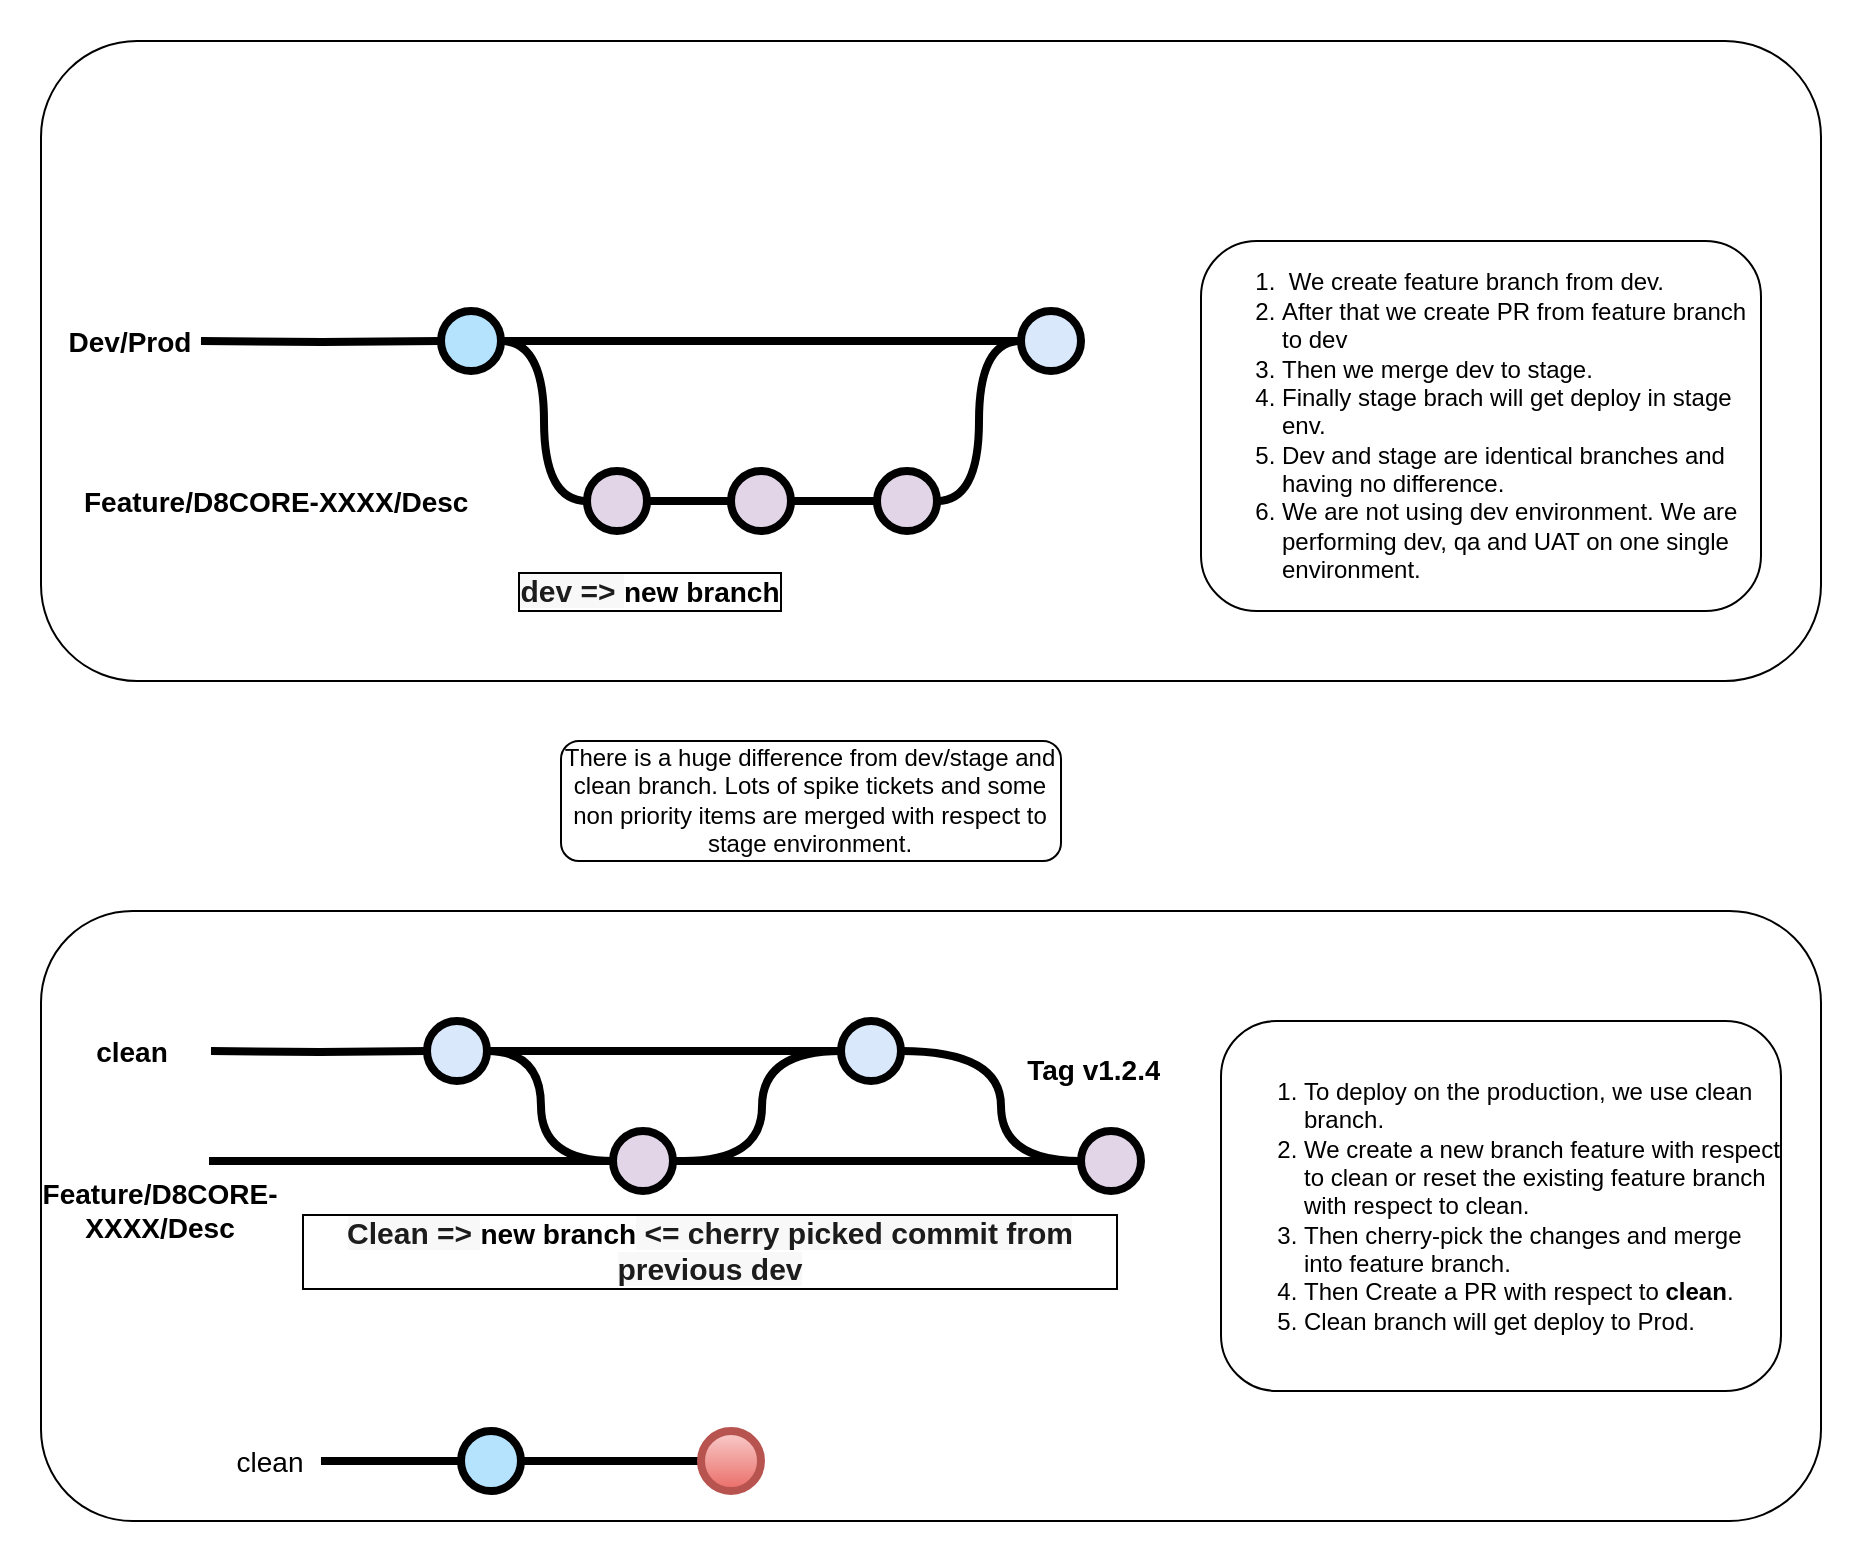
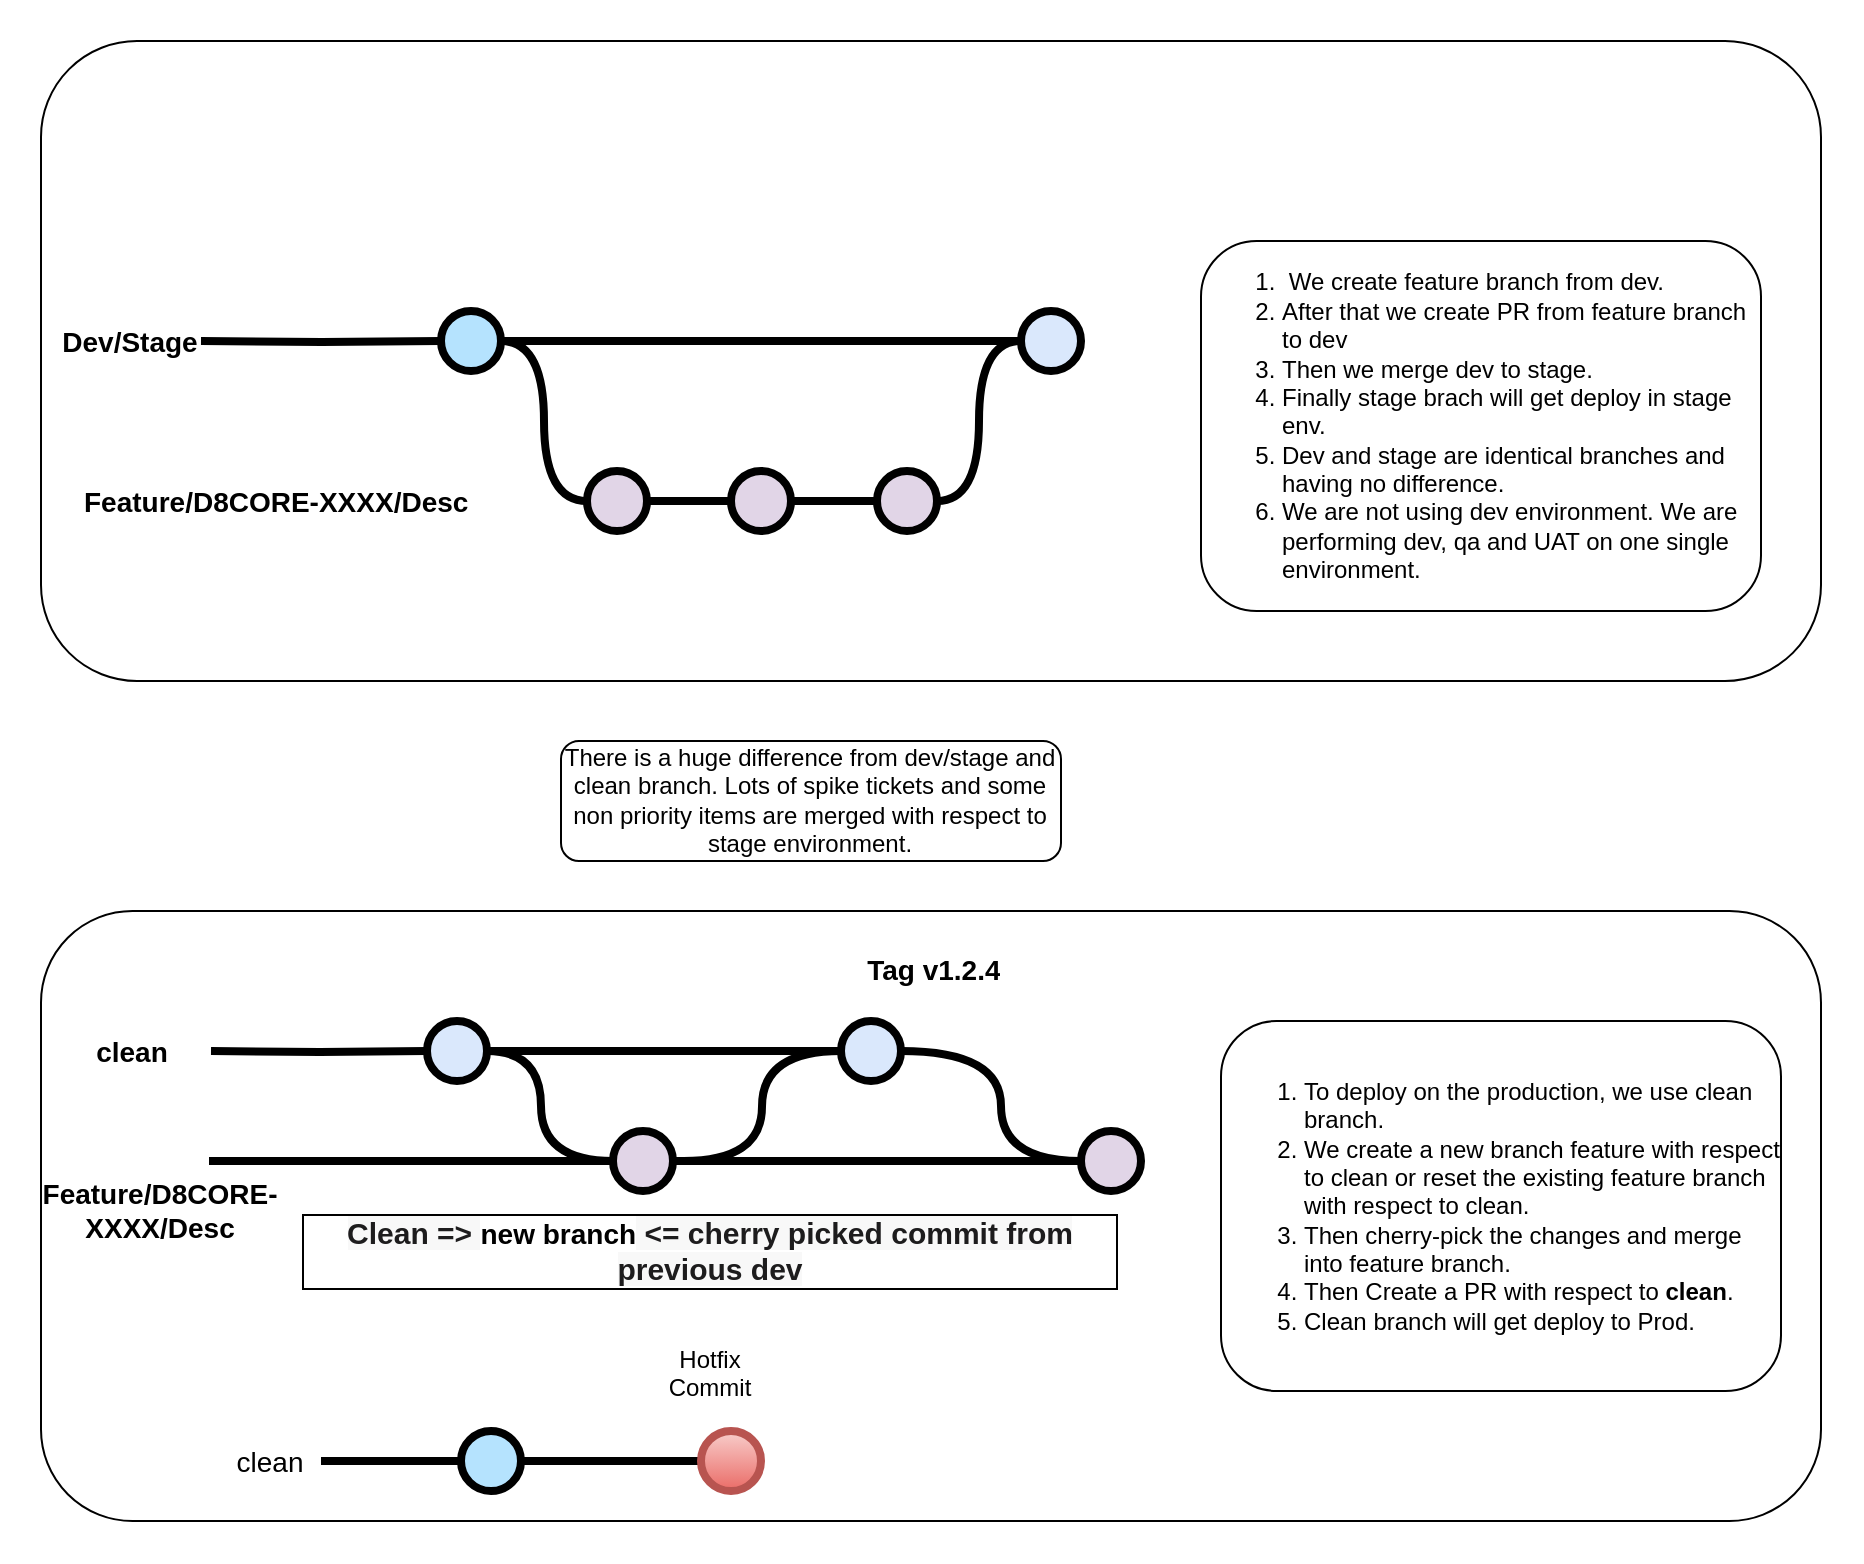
node "Dev/Prod": label "Dev/Prod" -> "Dev/Stage"
node "dev => new branch": removed
node "Tag v1.2.4": moved (1091, 1071) -> (931, 971)
node "Hotfix Commit": added
